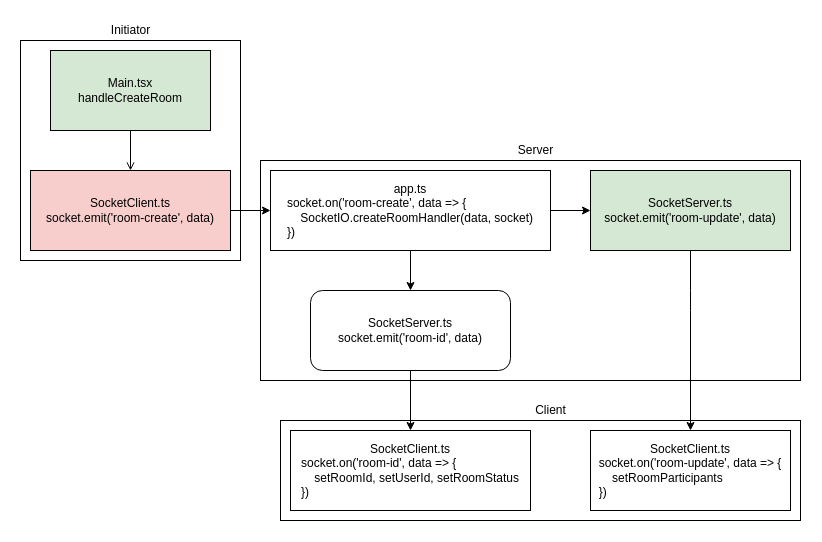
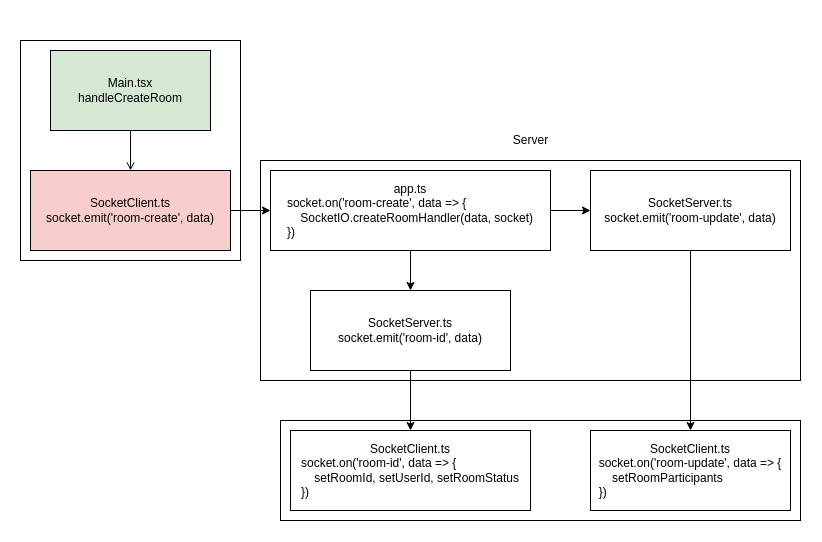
node "Initiator": removed
node "Server": moved (536, 151) -> (531, 141)
node "SocketServer.ts socket.emit('room-update', data)": fillcolor #d5e8d4 -> #ffffff
node "SocketServer.ts socket.emit('room-id', data)": shape rounded rectangle -> rectangle
node "Client": removed
